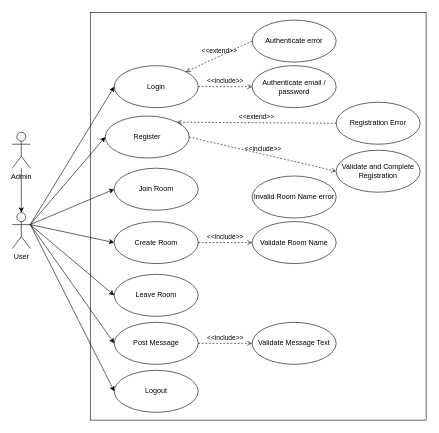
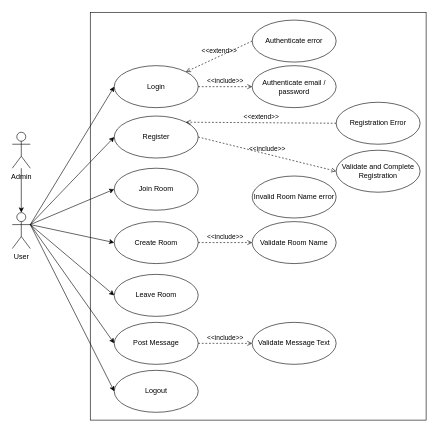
node "Register": moved (147, 137) -> (156, 137)
